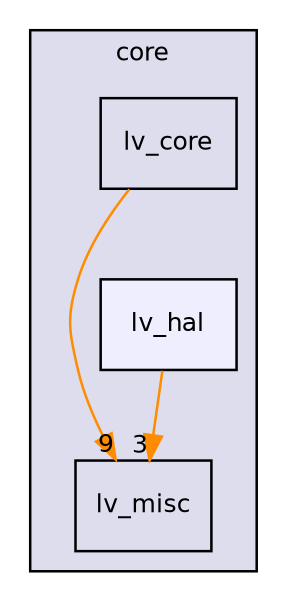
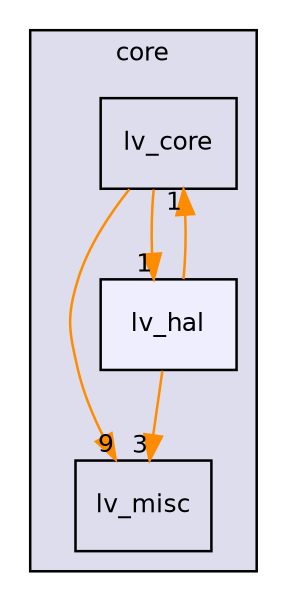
edge "lv_core" -> "lv_hal": added
edge "lv_hal" -> "lv_core": added
